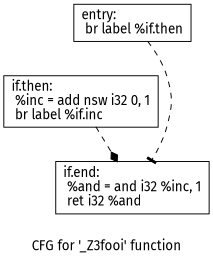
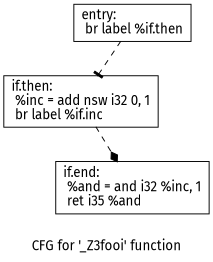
edge "entry:" -> "if.end:": now "entry:" -> "if.then:"
node "if.end:": text "ret i32 %and" -> "ret i35 %and"
